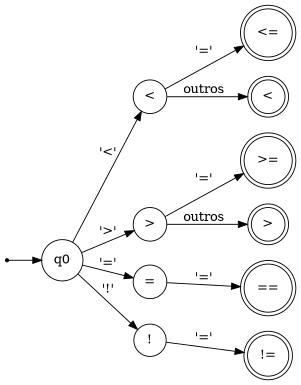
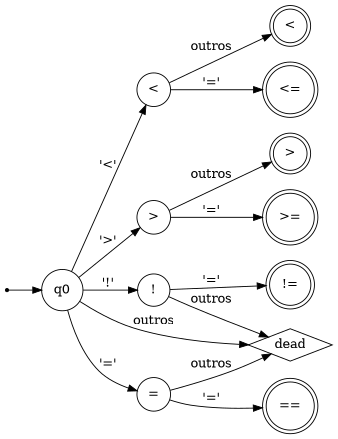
node "dead": added
